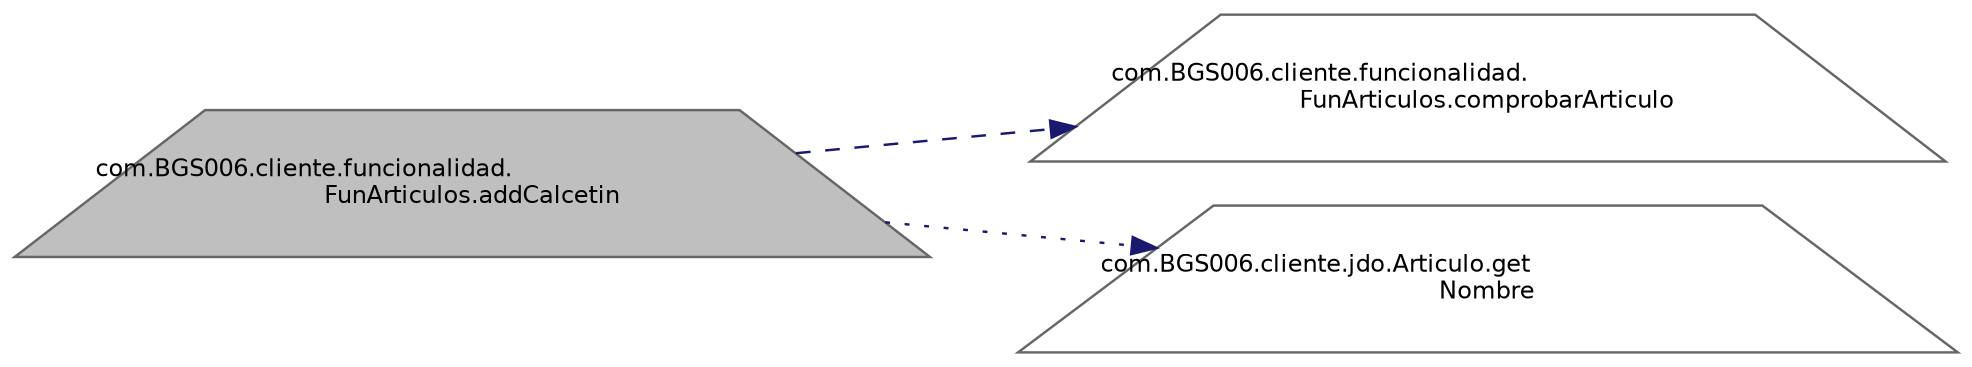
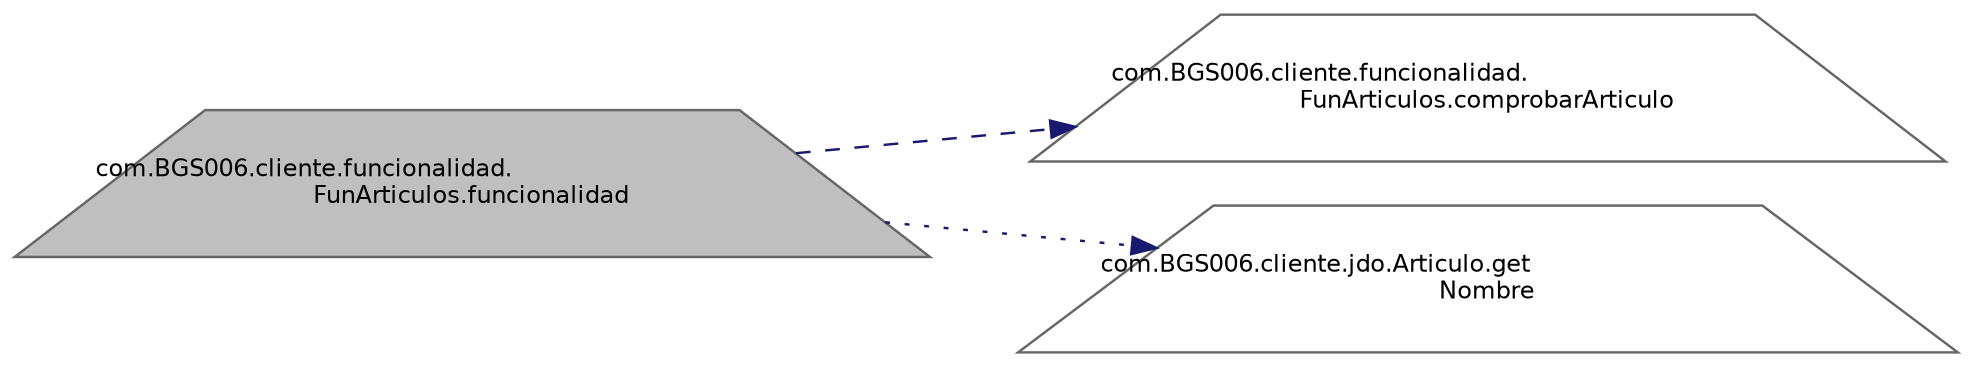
node "com.BGS006.cliente.funcionalidad. FunArticulos.addCalcetin": label "com.BGS006.cliente.funcionalidad. FunArticulos.addCalcetin" -> "com.BGS006.cliente.funcionalidad. FunArticulos.funcionalidad"
